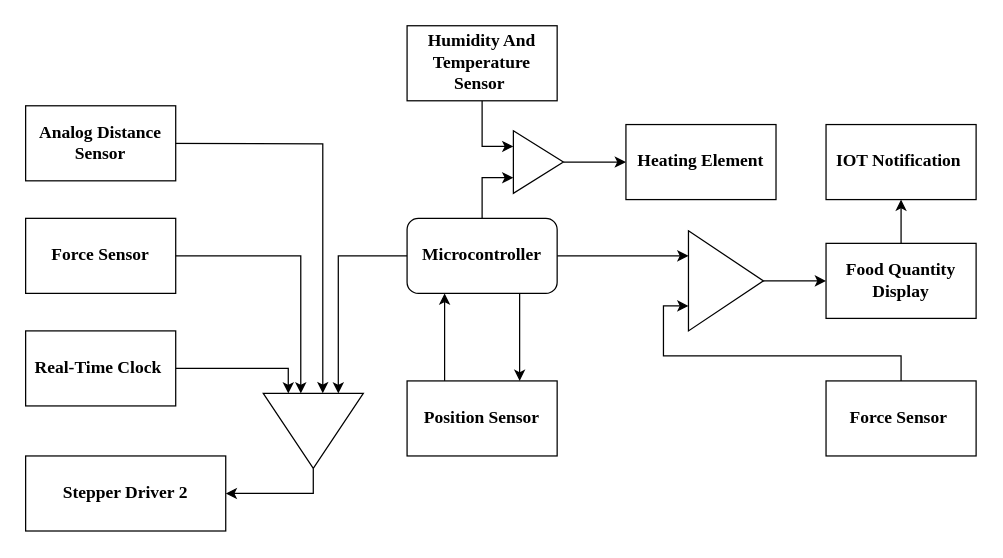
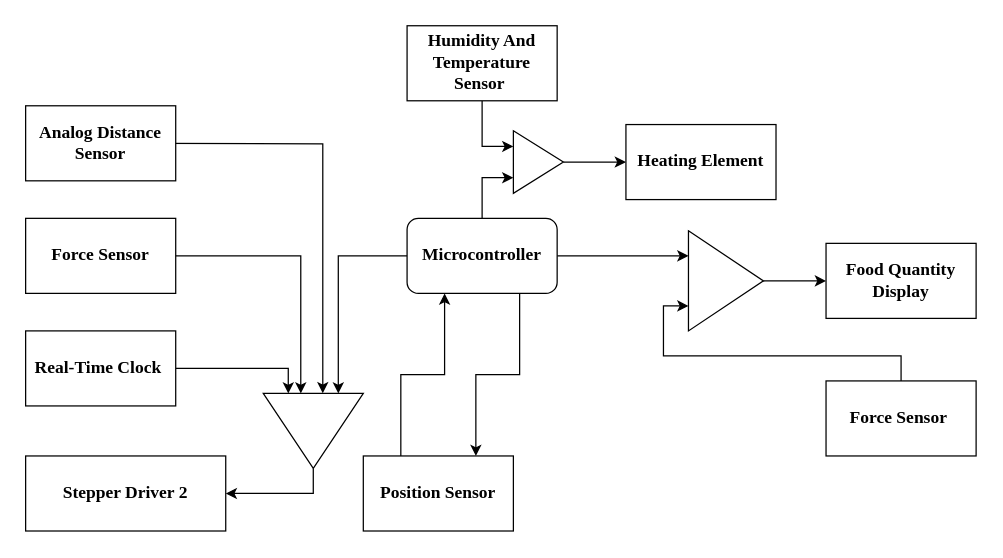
node "IOT Notification": removed
edge "Food Quantity Display" -> "IOT Notification": removed
node "Position Sensor": moved (482, 418) -> (438, 493)
